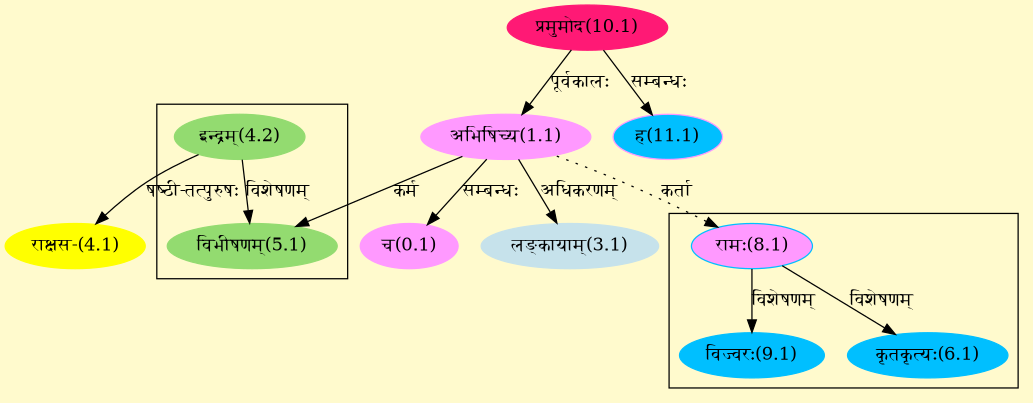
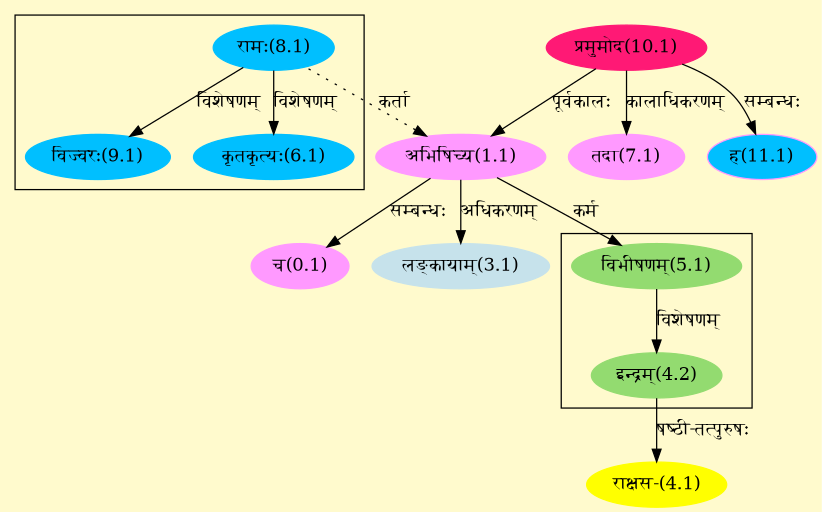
node "तदा(7.1)": added
edge "इन्द्रम्(4.2)" -> "विभीषणम्(5.1)": reversed
edge "अभिषिच्य(1.1)" -> "रामः(8.1)": reversed
node "रामः(8.1)": fillcolor #ff99ff -> #00bfff
